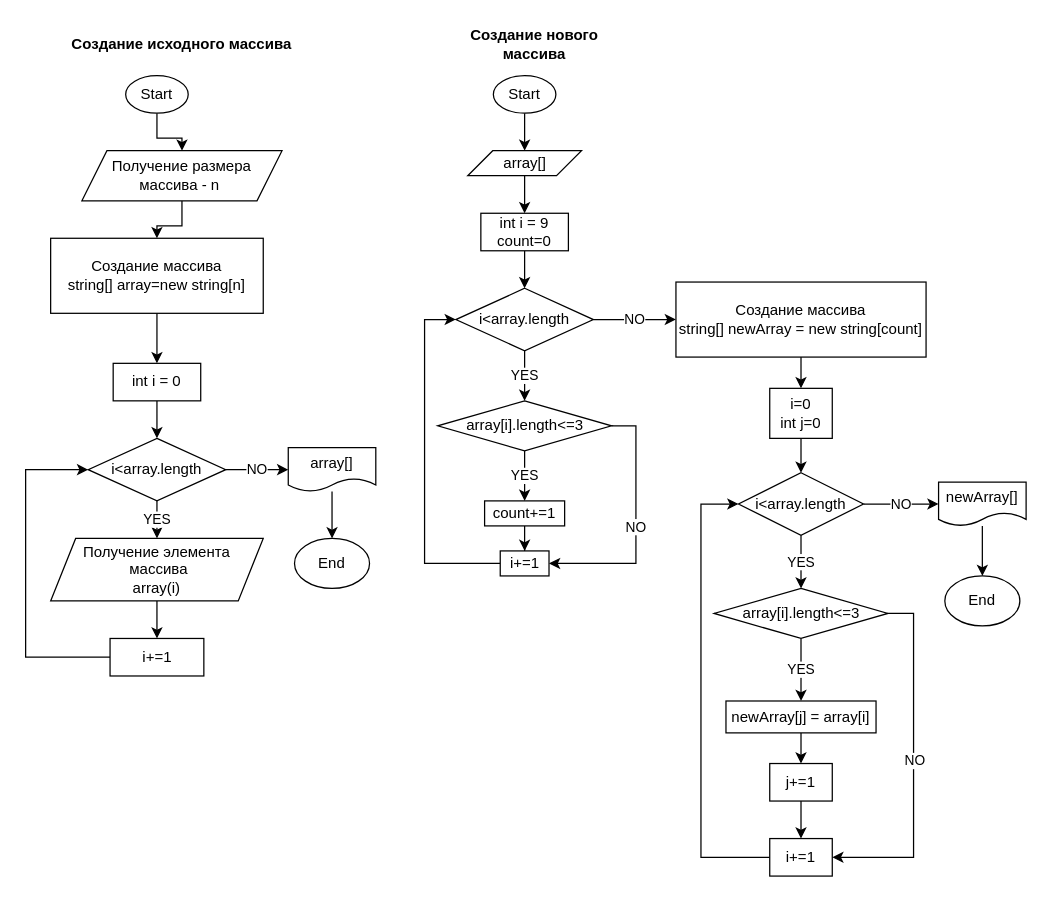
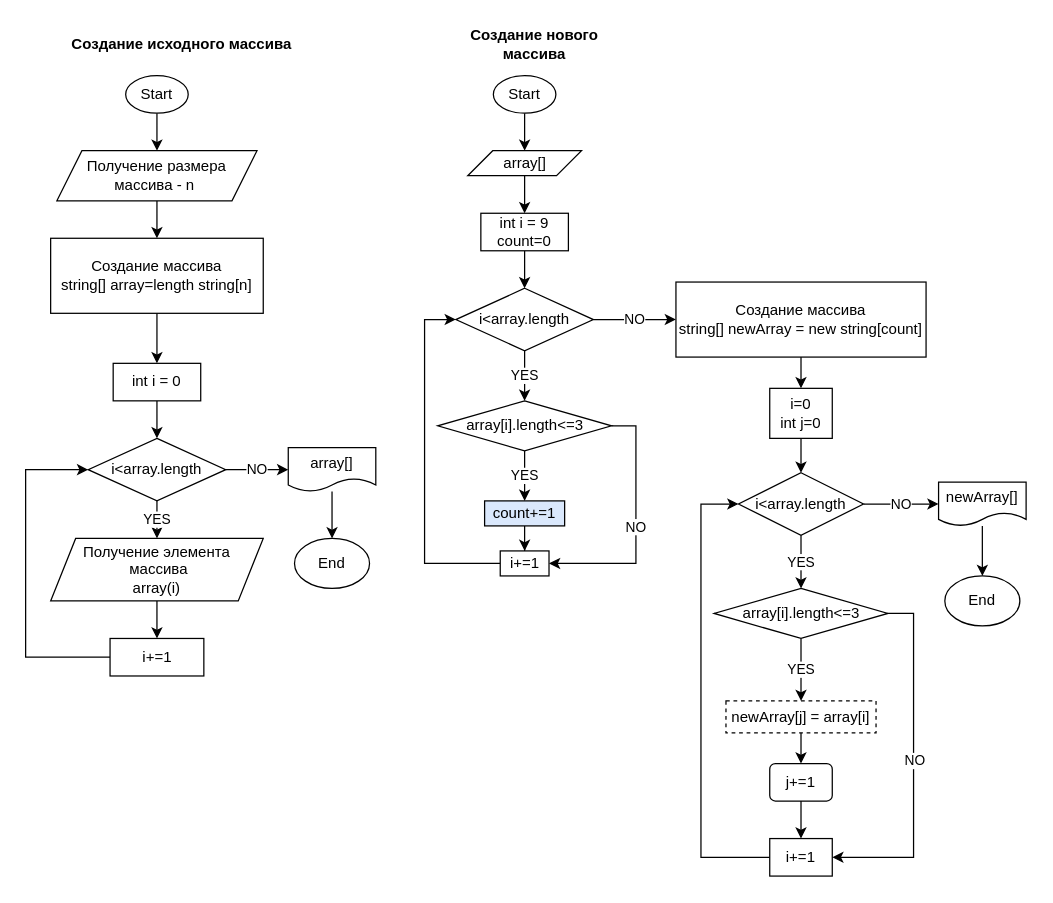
node "Получение размера массива - n": moved (182, 176) -> (157, 176)
node "Создание массива string[] array=new string[n]": label "Создание массива string[] array=new string[n]" -> "Создание массива string[] array=length string[n]"
node "count+=1": fillcolor #ffffff -> #dae8fc
node "newArray[j] = array[i]": style solid -> dashed
node "j+=1": shape rectangle -> rounded rectangle
